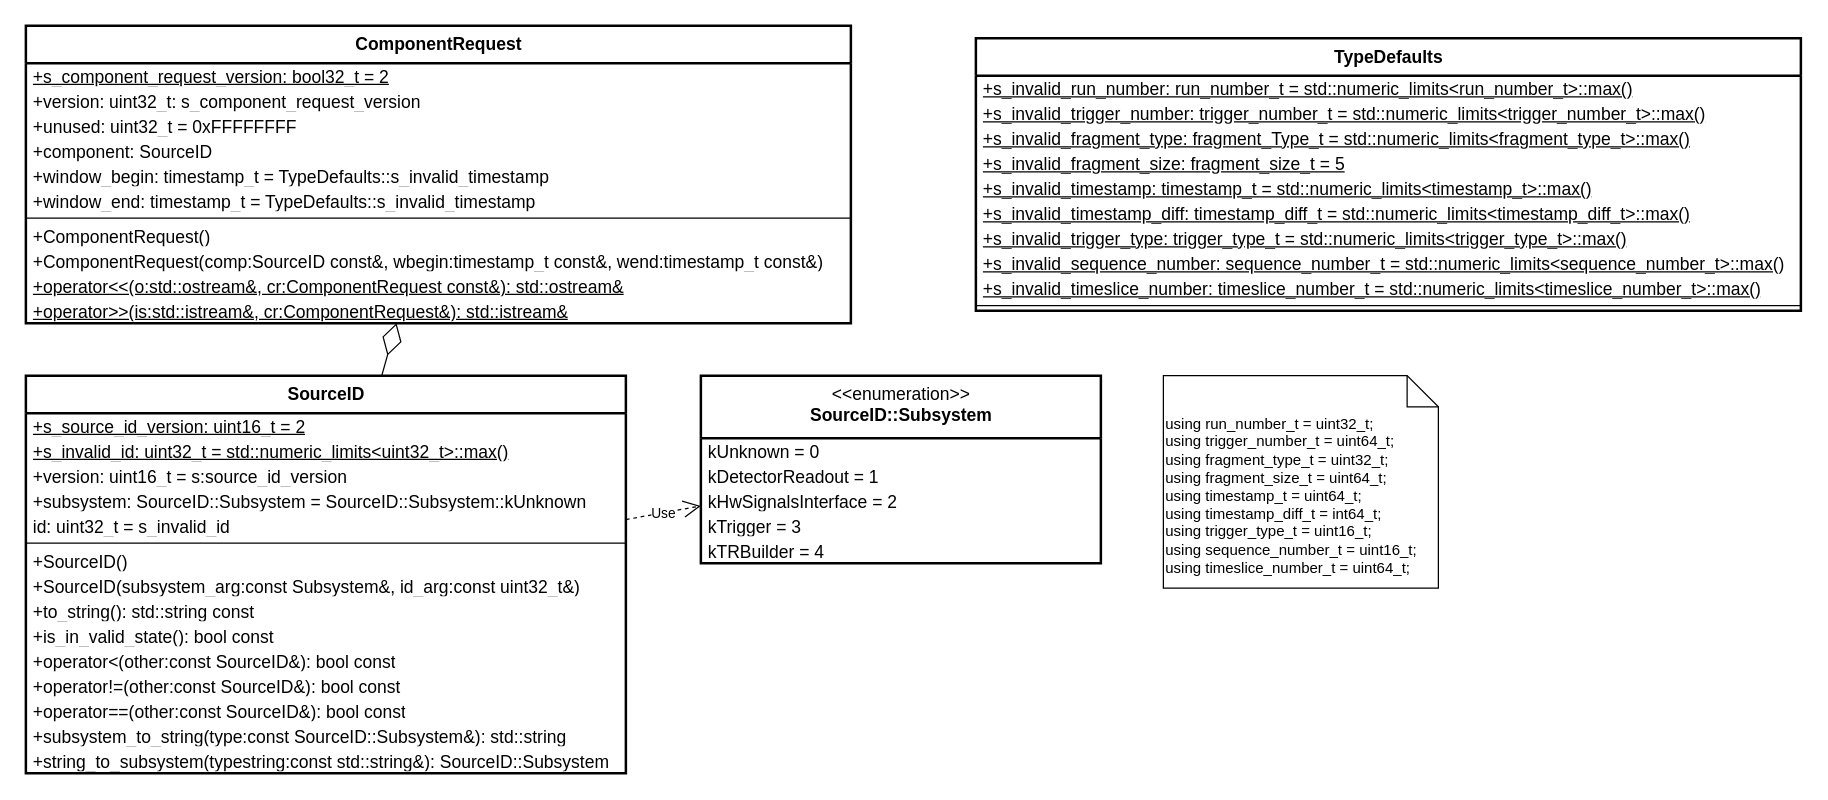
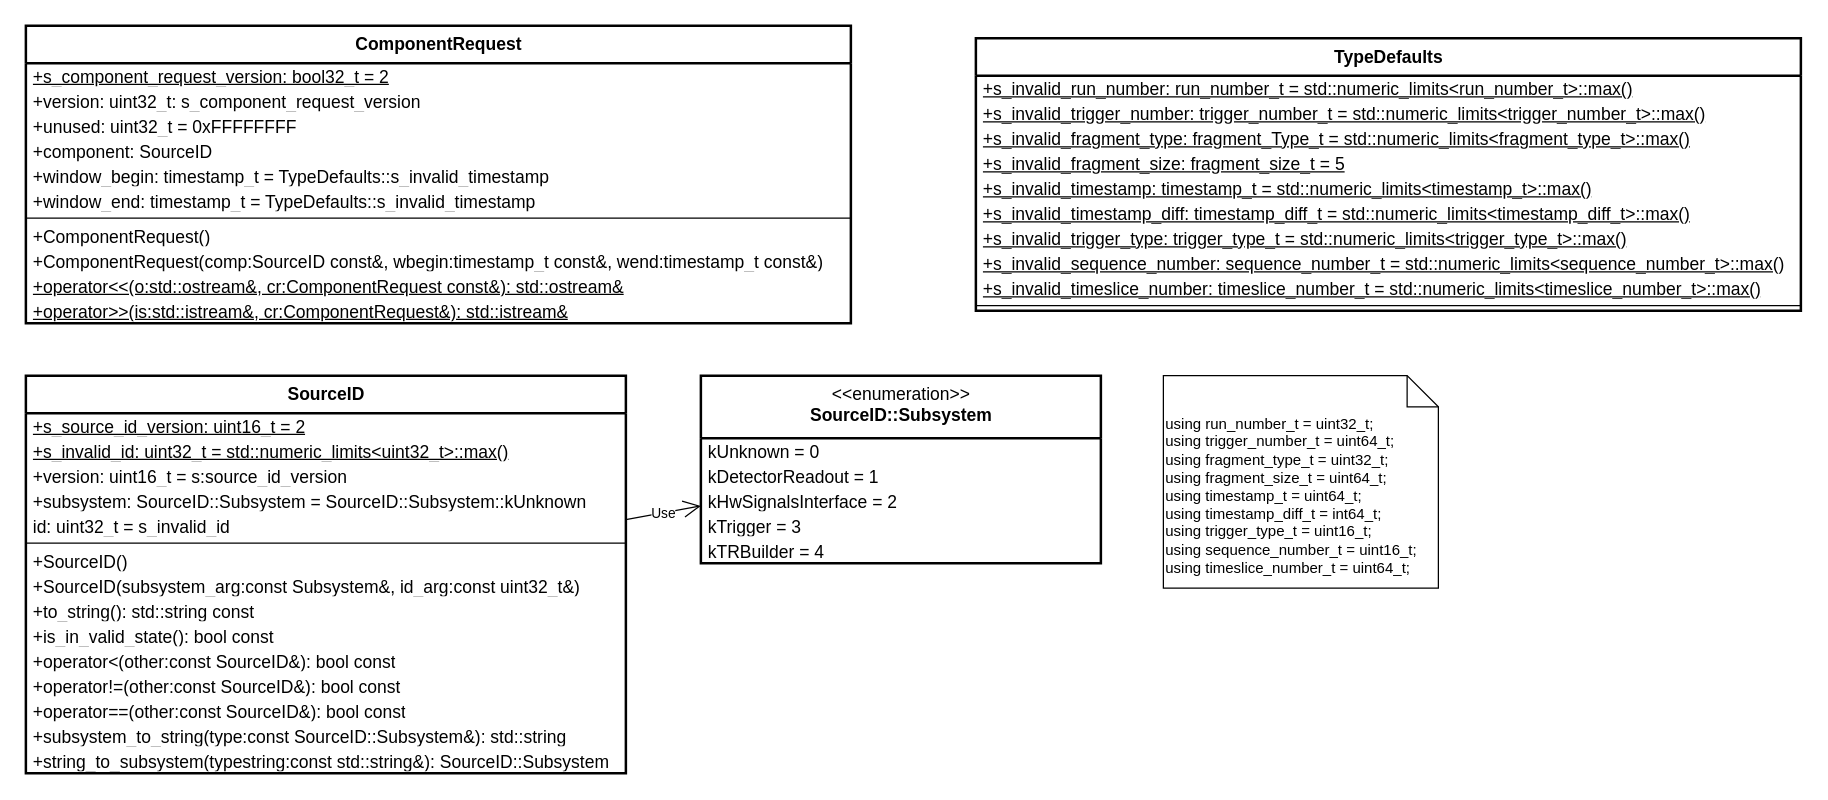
edge "SourceID" -> "ComponentRequest": removed
edge "SourceID" -> "<<enumeration>> SourceID::Subsystem": style dashed -> solid
